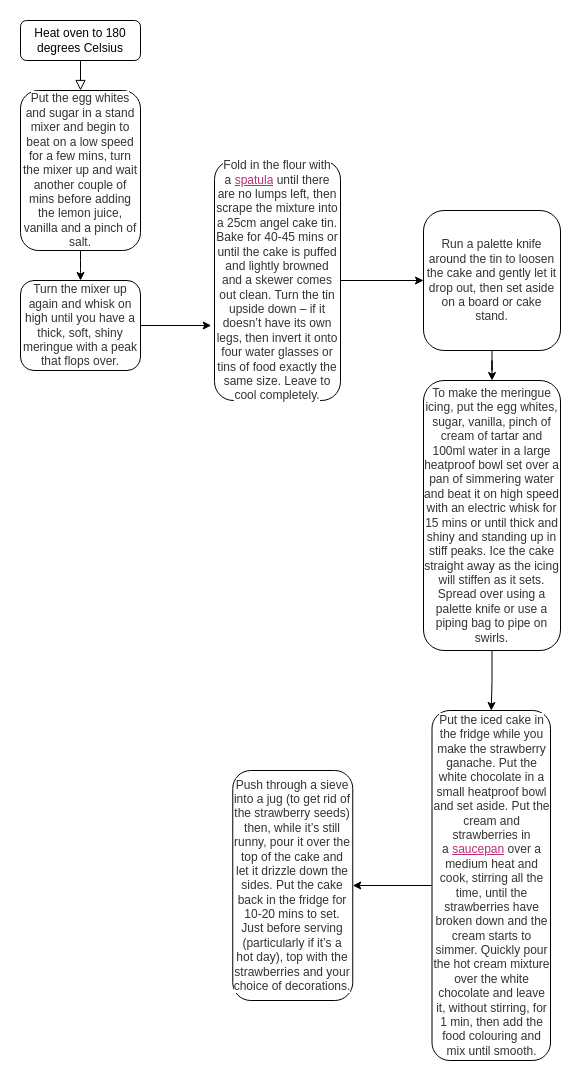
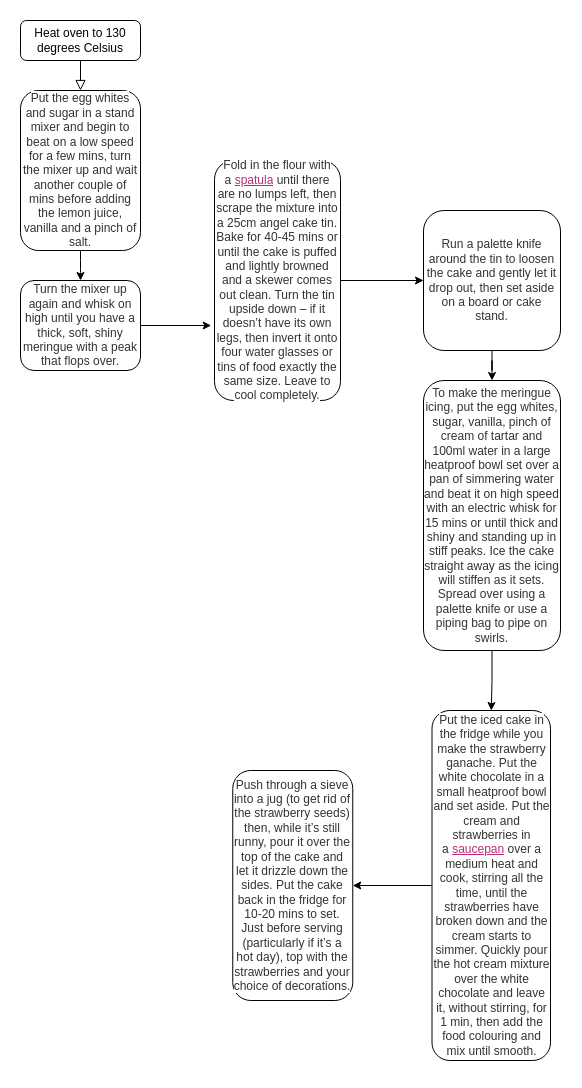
node "Heat oven to 180 degrees Celsius": label "Heat oven to 180 degrees Celsius" -> "Heat oven to 130 degrees Celsius"
